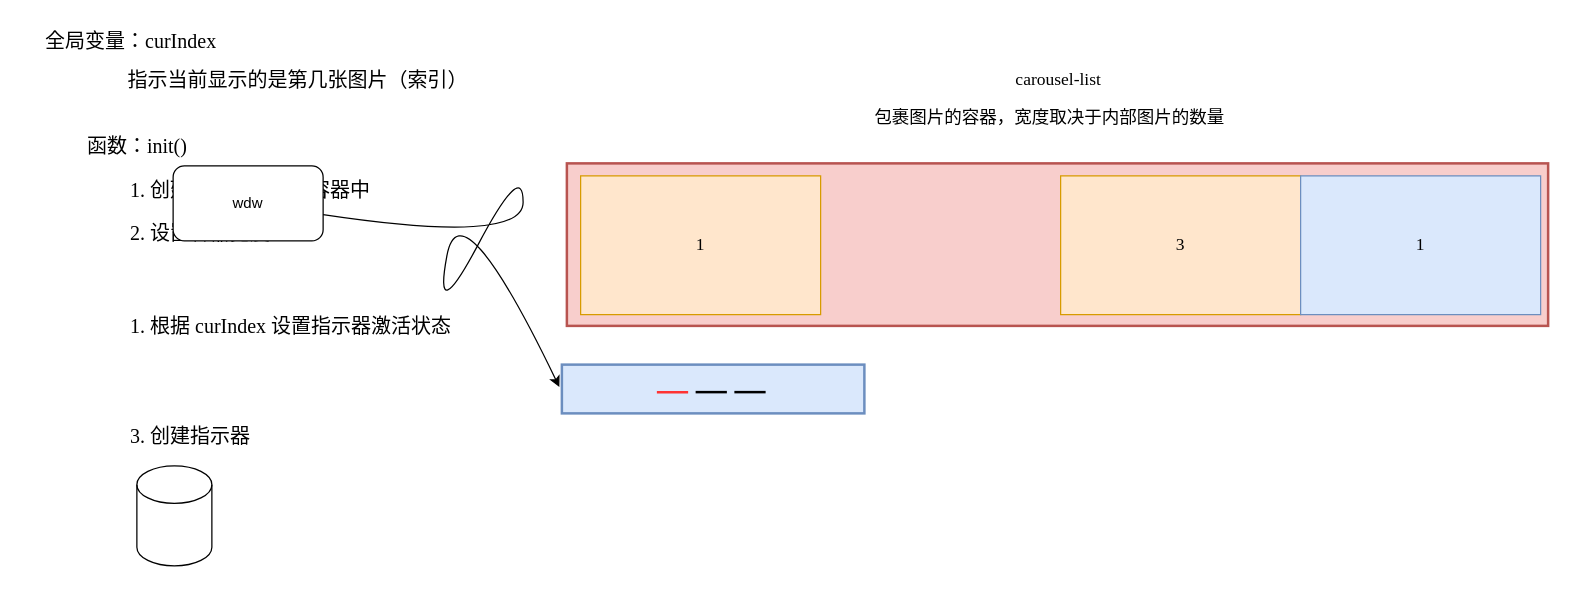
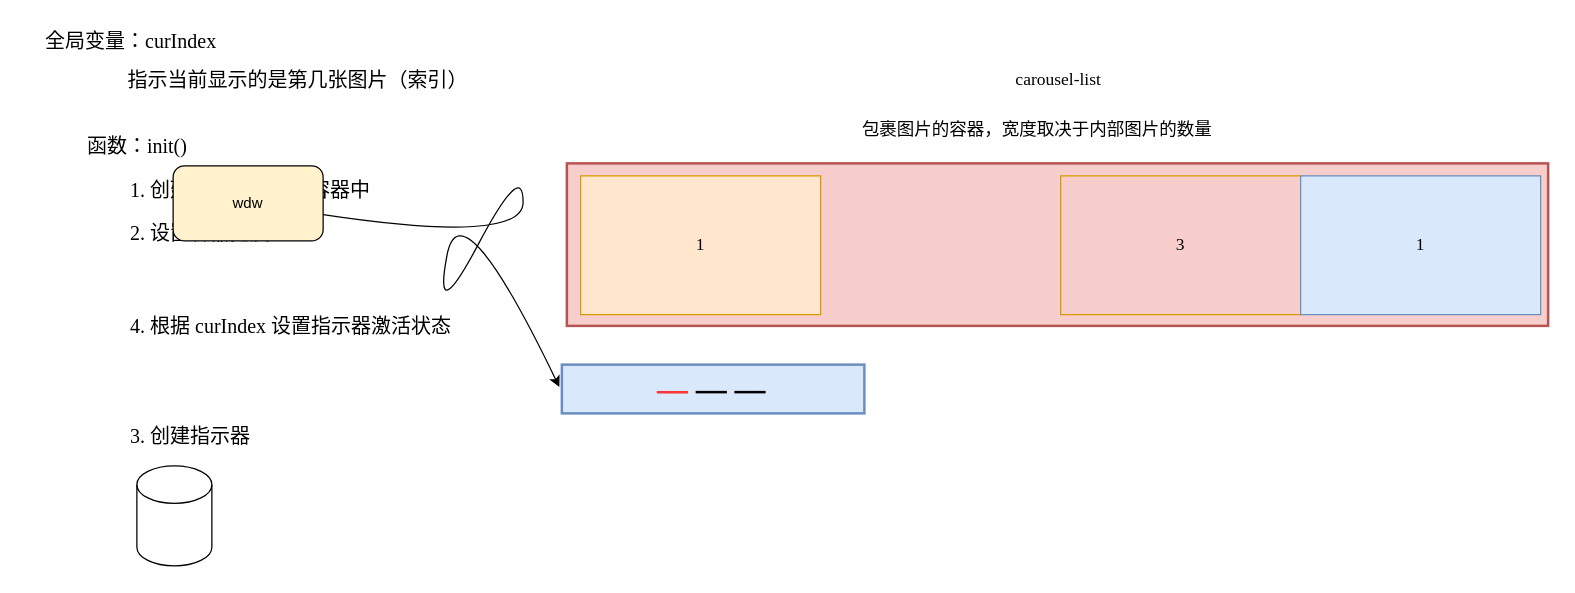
node "包裹图片的容器，宽度取决于内部图片的数量": moved (1049, 118) -> (1037, 130)
node "wdw": fillcolor #ffffff -> #fff2cc
node "3": fillcolor #ffe6cc -> #f8cecc
node "1. 根据 curIndex 设置指示器激活状态": label "1. 根据 curIndex 设置指示器激活状态" -> "4. 根据 curIndex 设置指示器激活状态"
